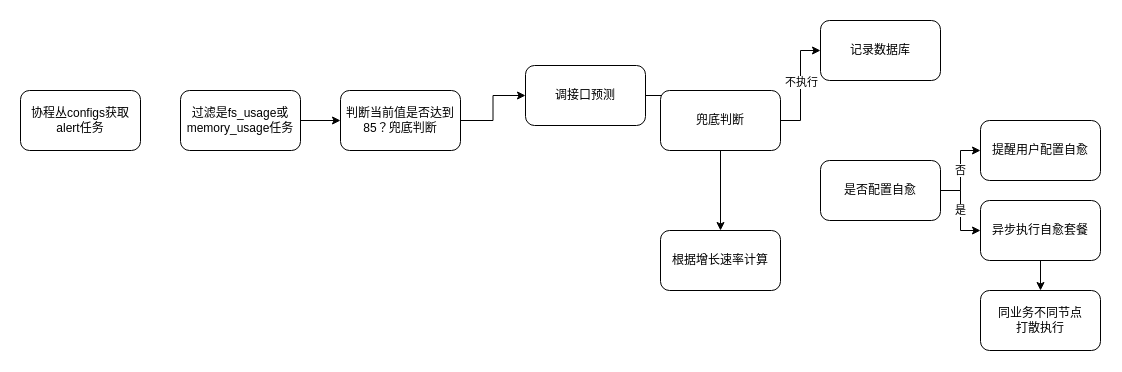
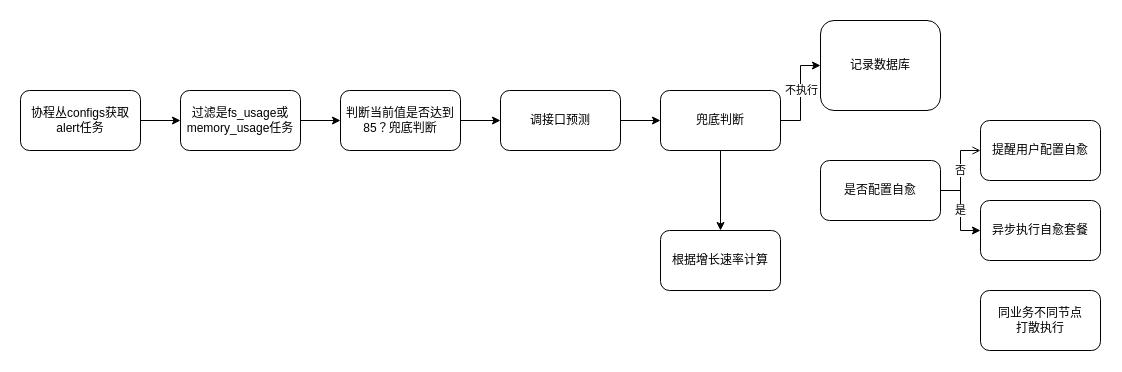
node "记录数据库": size 120x60 -> 120x90
node "调接口预测": moved (586, 96) -> (561, 121)
edge "协程丛configs获取alert任务" -> "过滤是fs_usage或memory_usage任务": added
edge "是否配置自愈" -> "提醒用户配置自愈": arrowhead classic -> open
edge "异步执行自愈套餐" -> "同业务不同节点 打散执行": removed
